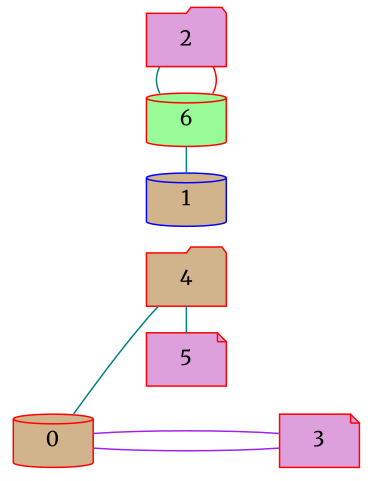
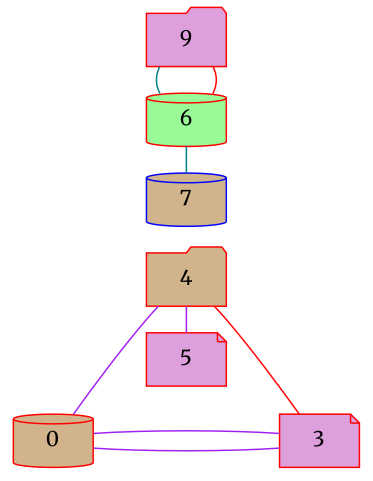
node "2": label "2" -> "9"
node "1": label "1" -> "7"
edge "4" -- "5": color teal -> purple
edge "4" -- "0": color teal -> purple
edge "4" -- "3": added
